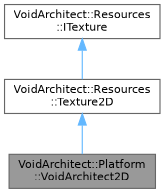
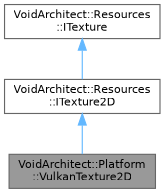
node "VoidArchitect::Resources ::Texture2D": label "VoidArchitect::Resources ::Texture2D" -> "VoidArchitect::Resources ::ITexture2D"
node "VoidArchitect::Platform ::VoidArchitect2D": label "VoidArchitect::Platform ::VoidArchitect2D" -> "VoidArchitect::Platform ::VulkanTexture2D"
